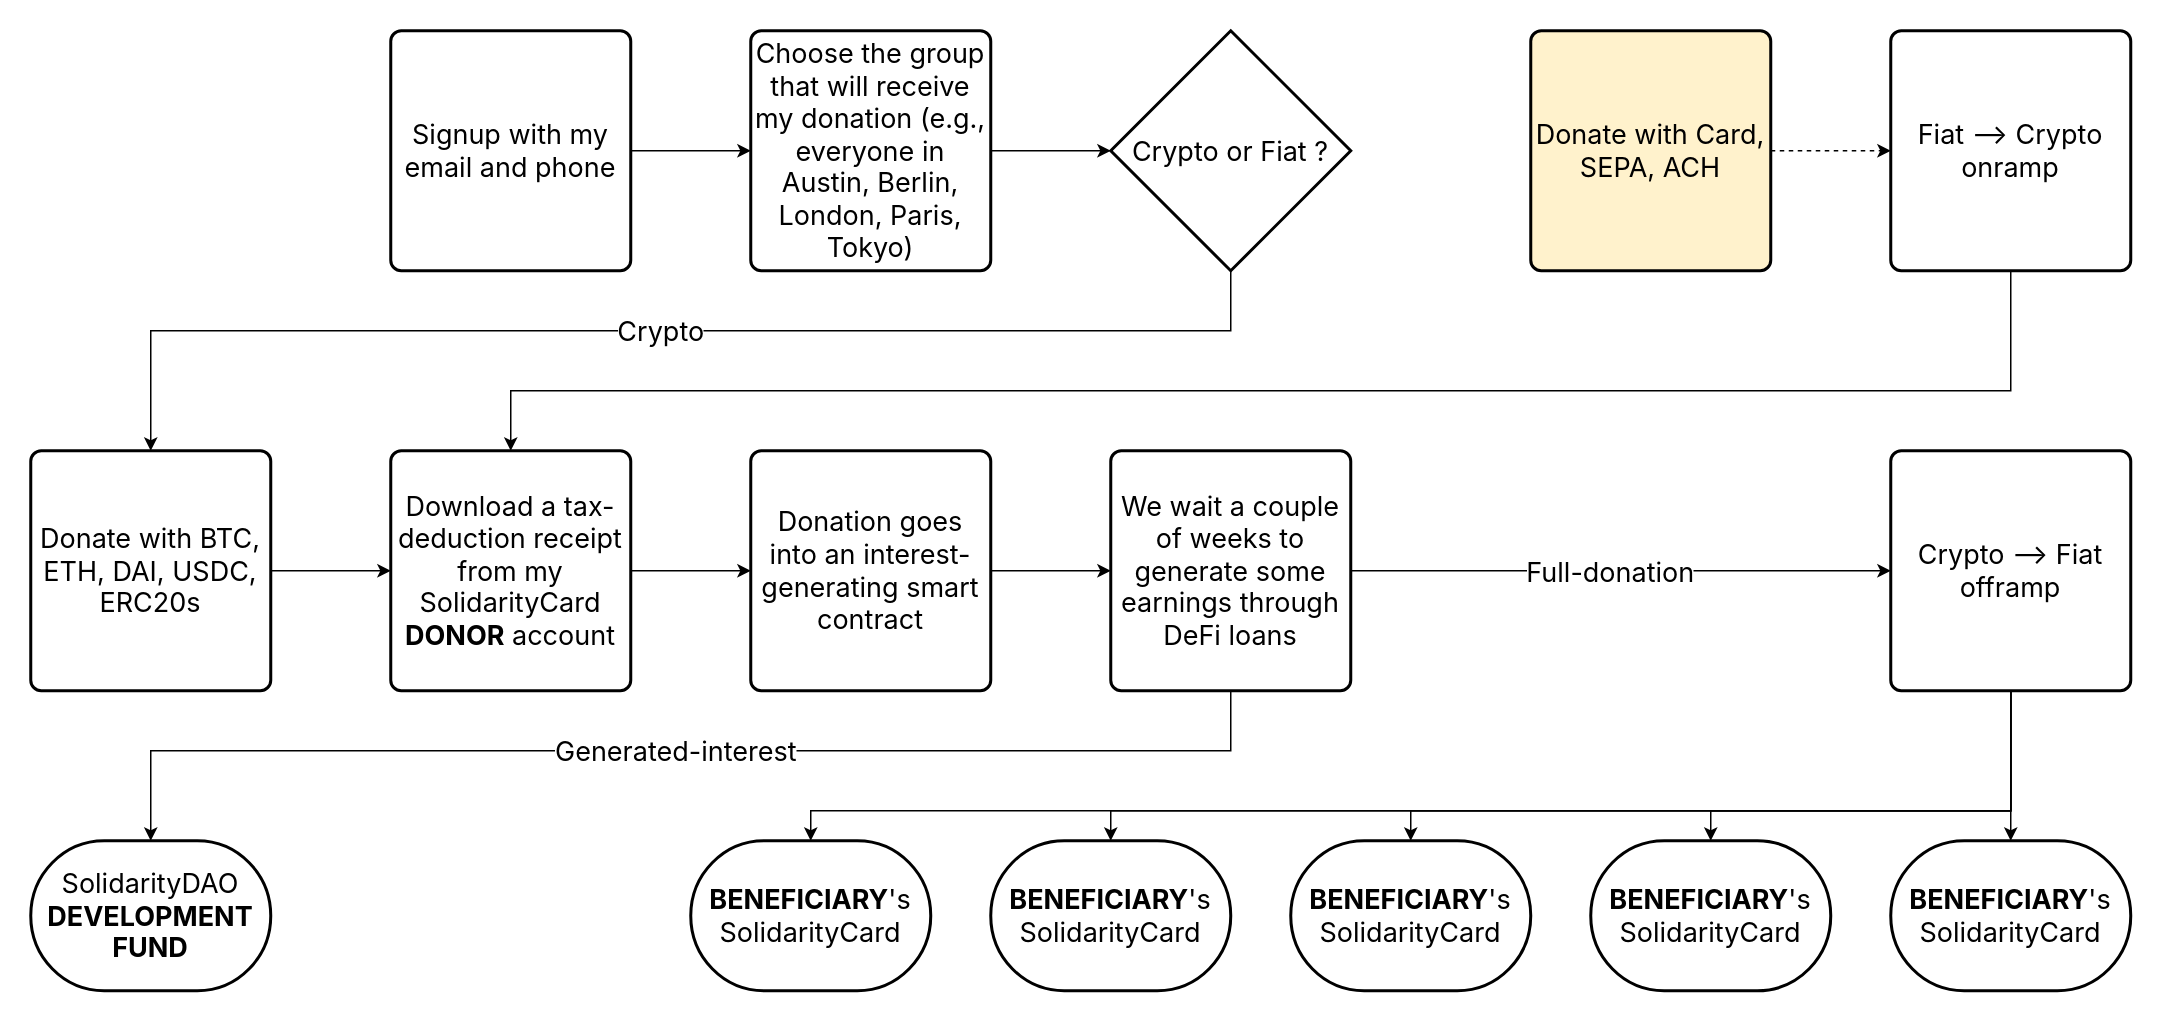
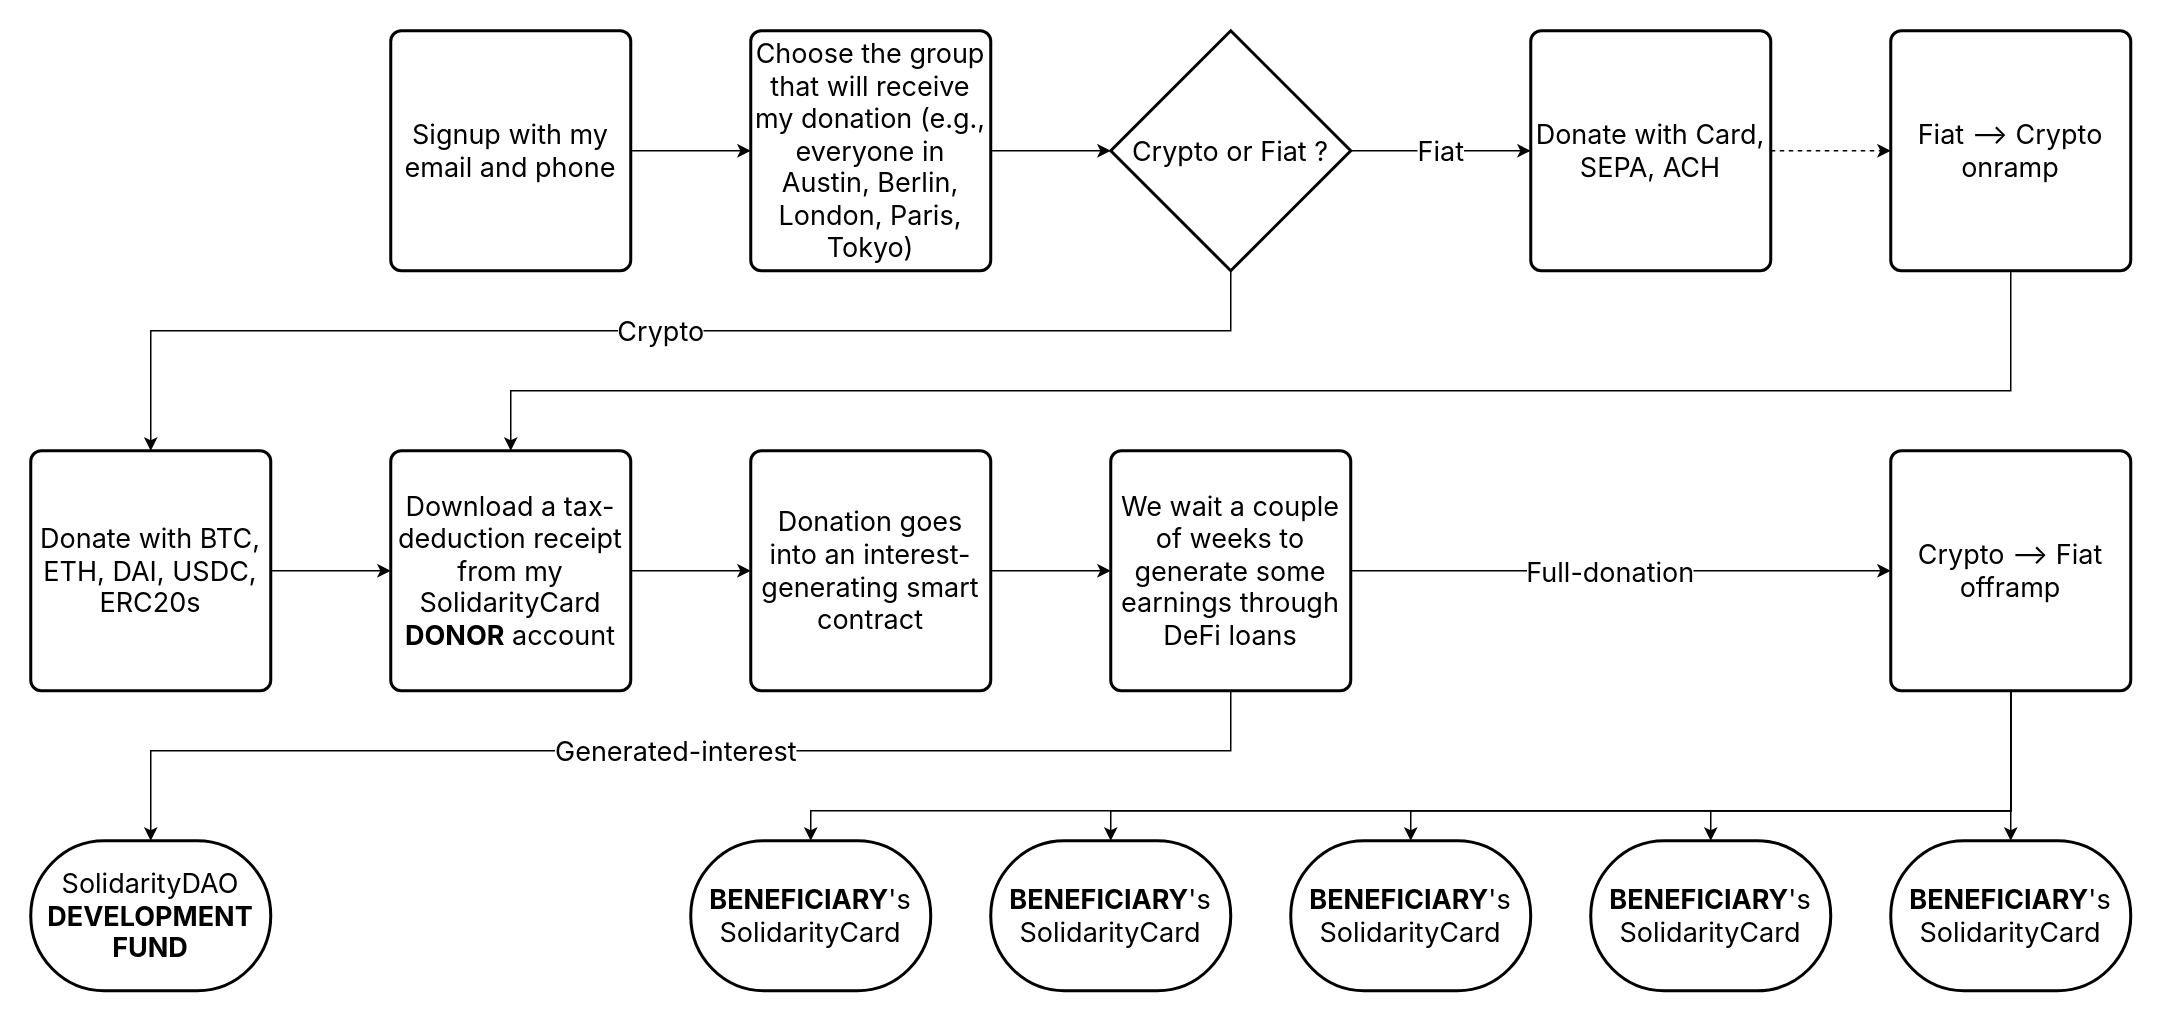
edge "Crypto or Fiat ?" -> "Donate with Card, SEPA, ACH": added, label "Fiat"
node "Donate with Card, SEPA, ACH": fillcolor #fff2cc -> #ffffff
